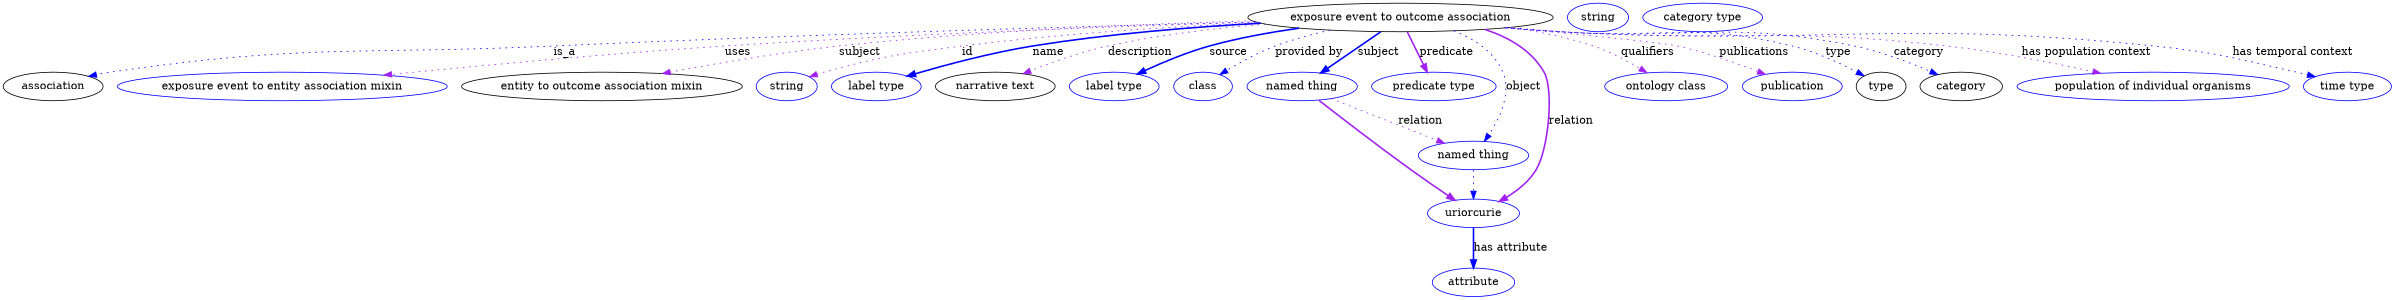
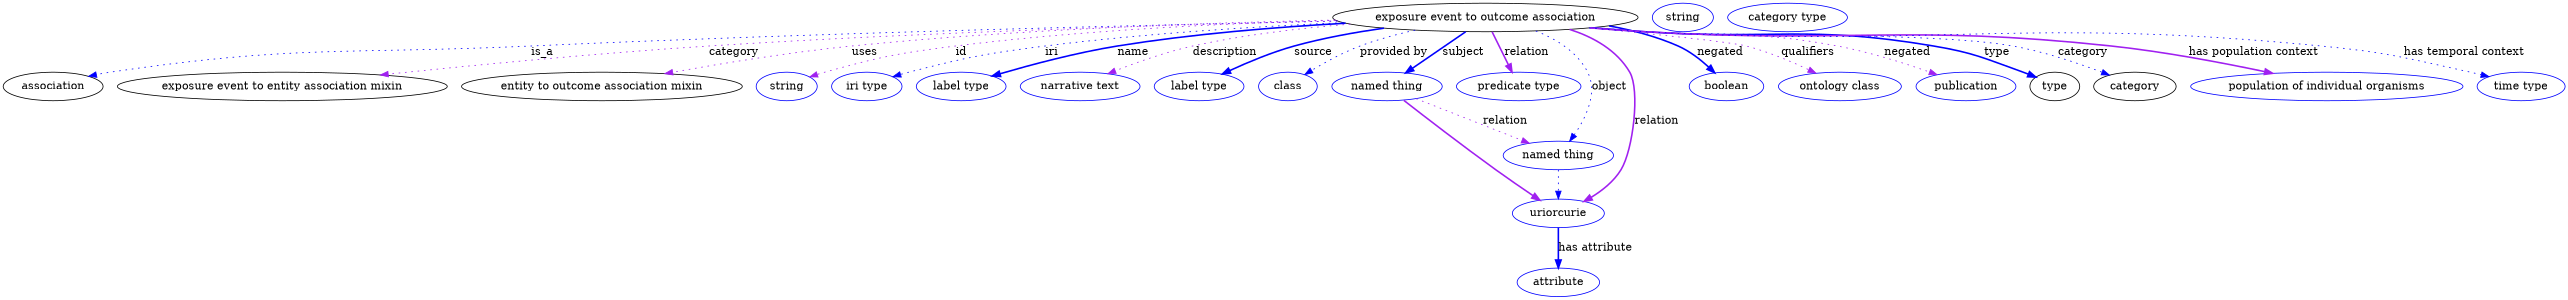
edge "exposure event to outcome association" -> "population of individual organisms": style dotted -> bold
edge "exposure event to outcome association" -> "type": style dotted -> bold
edge "exposure event to outcome association" -> "exposure event to entity association mixin": label "uses" -> "category"
edge "exposure event to outcome association" -> "entity to outcome association mixin": label "subject" -> "uses"
edge "exposure event to outcome association" -> "predicate type": label "predicate" -> "relation"
edge "exposure event to outcome association" -> "publication": label "publications" -> "negated"
node "exposure event to entity association mixin": color blue -> black
node "iri type": added
node "narrative text": color black -> blue
node "boolean": added
